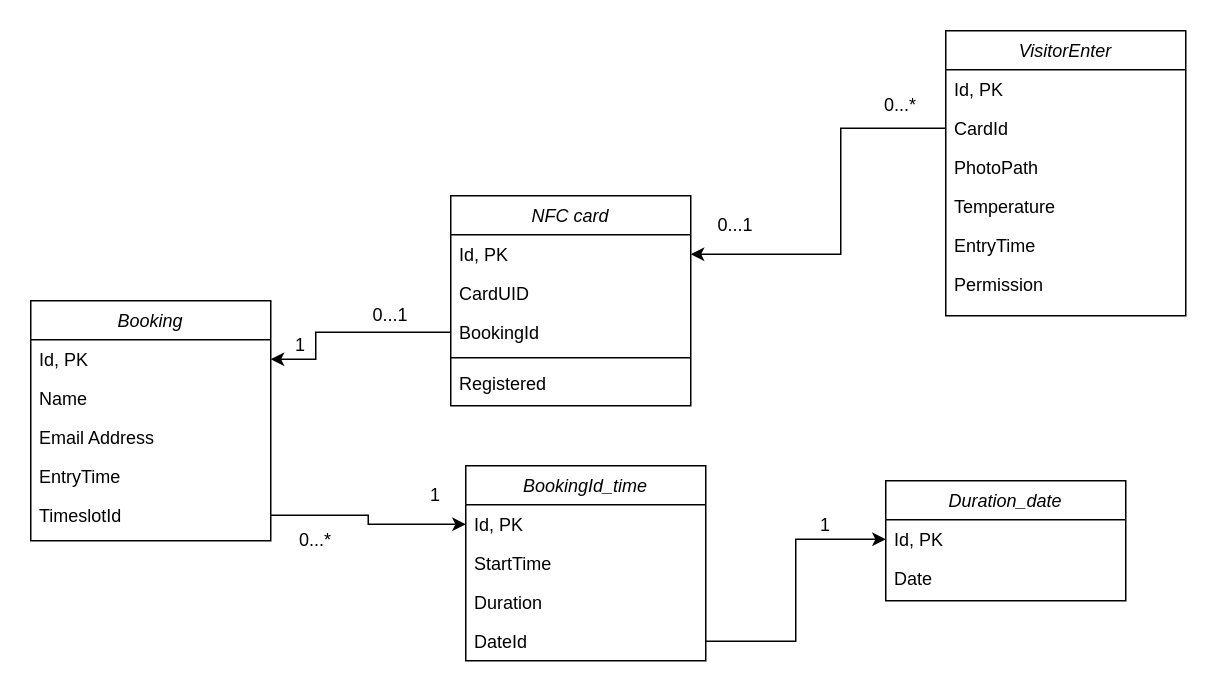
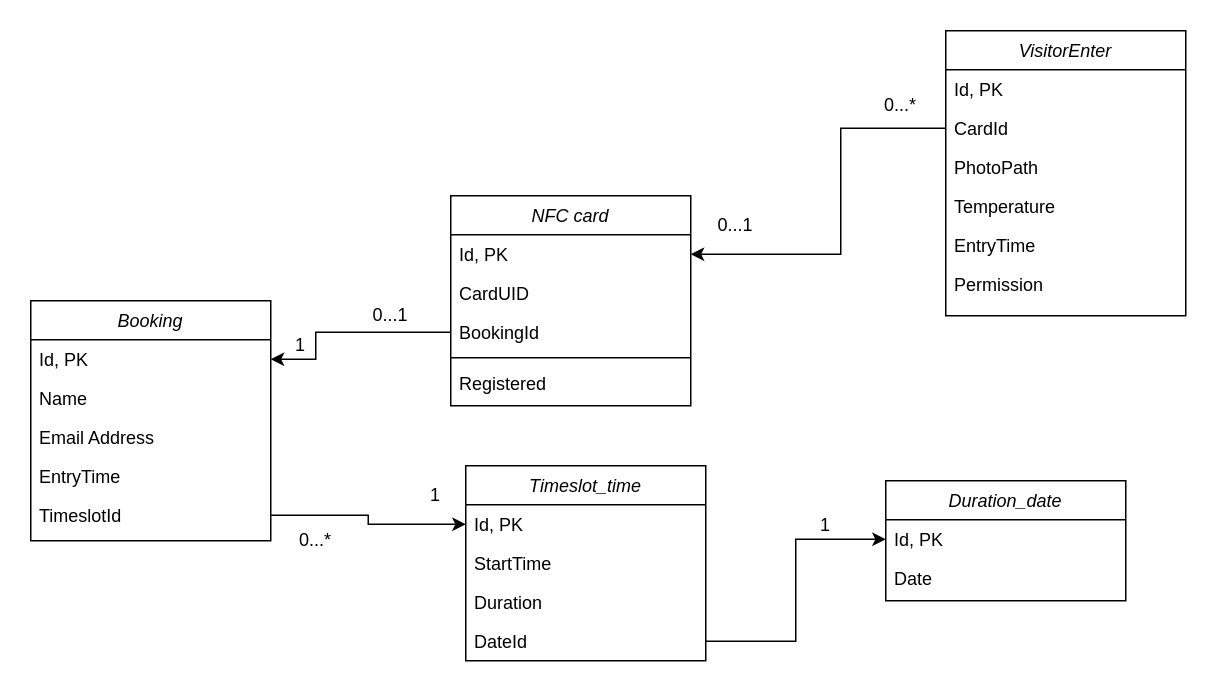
node "BookingId_time": label "BookingId_time" -> "Timeslot_time"
